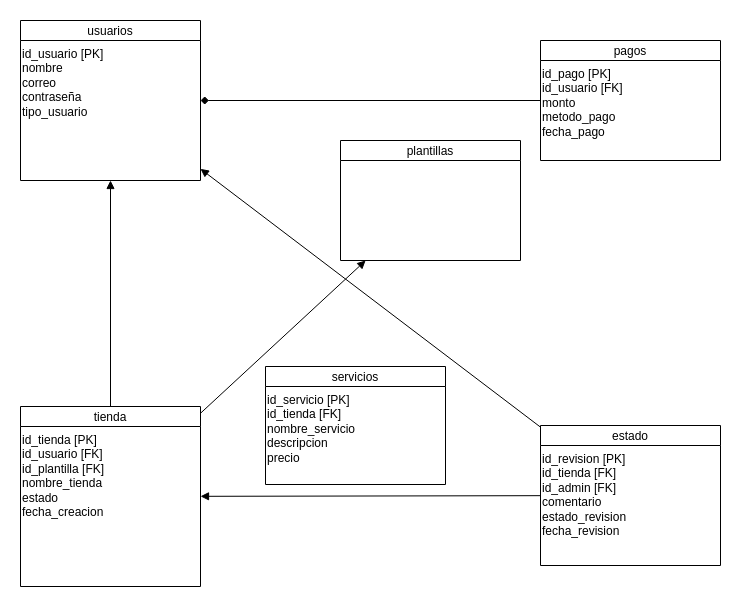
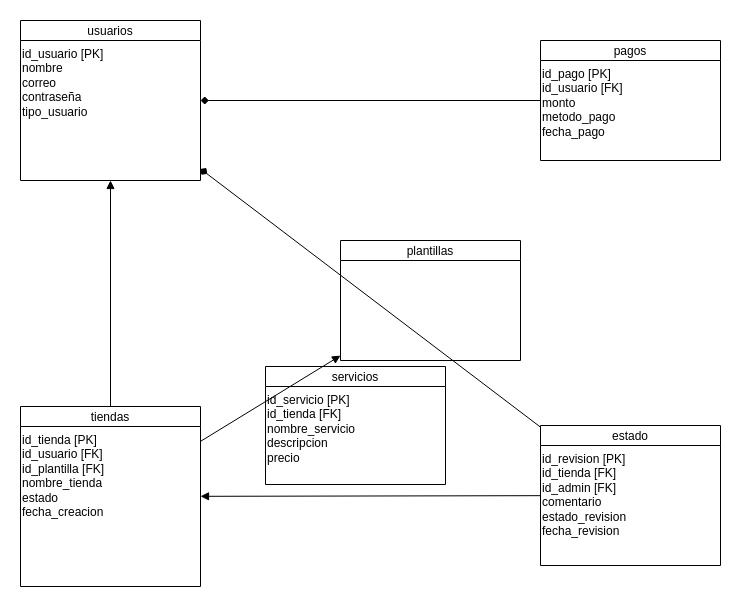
edge "estado" -> "usuarios": arrowhead block -> diamond
node "plantillas": moved (431, 201) -> (431, 301)
node "tienda": label "tienda" -> "tiendas"
